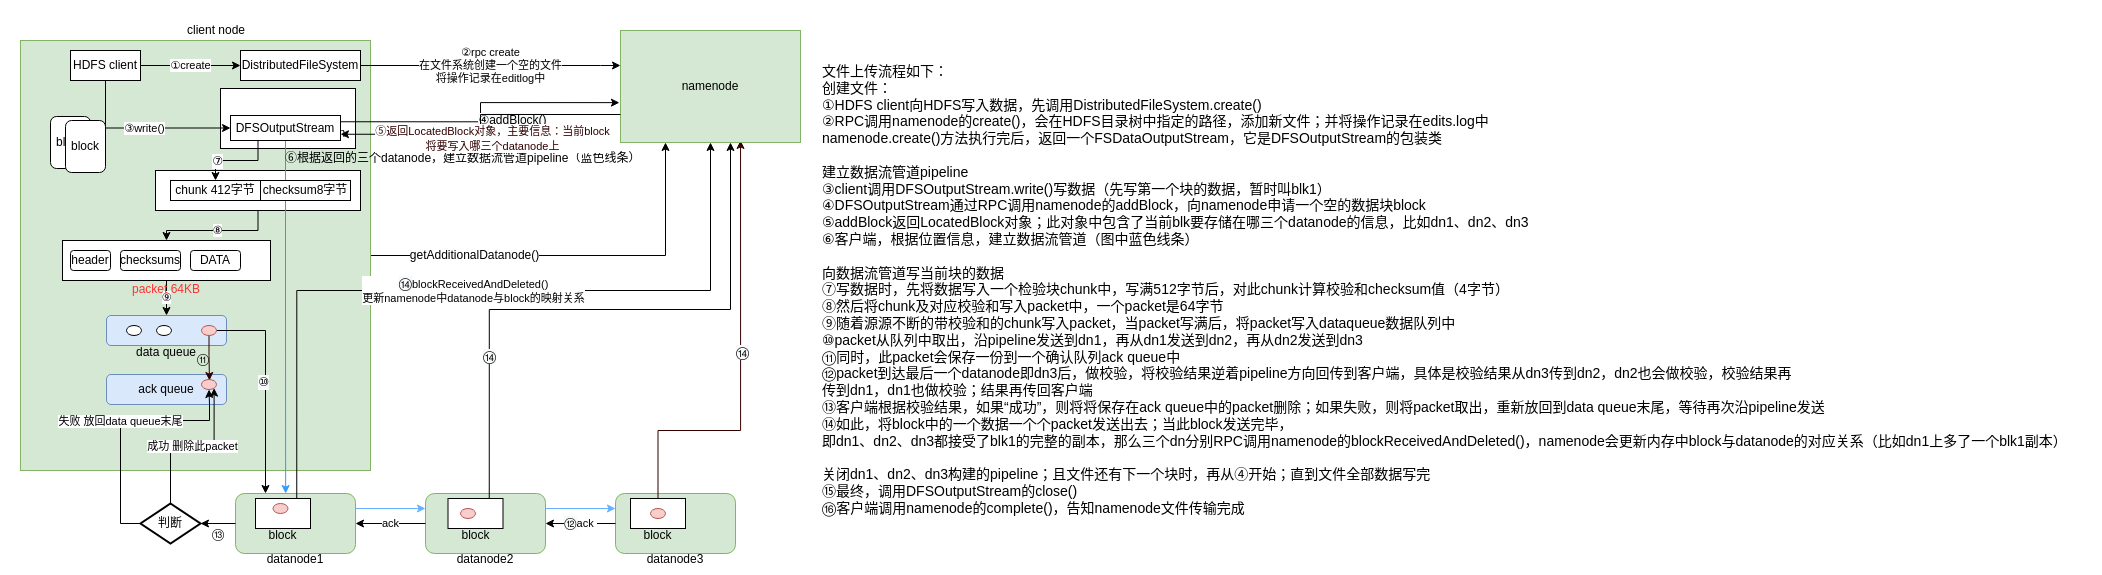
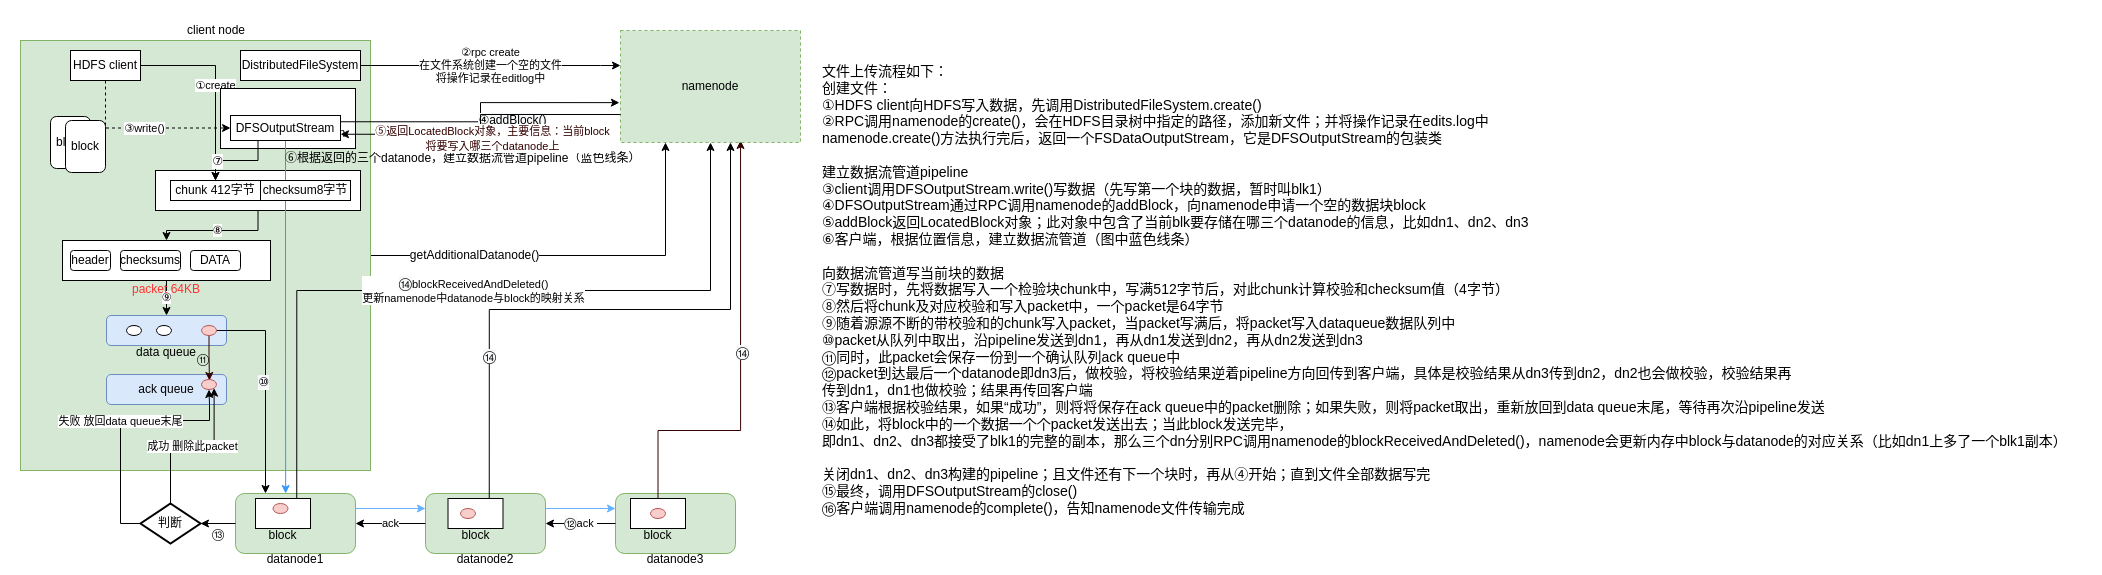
edge "HDFS client" -> "DistributedFileSystem": now "HDFS client" -> "chunk 412字节"
node "namenode": style solid -> dashed
edge "HDFS client" -> "DFSOutputStream": style solid -> dashed
